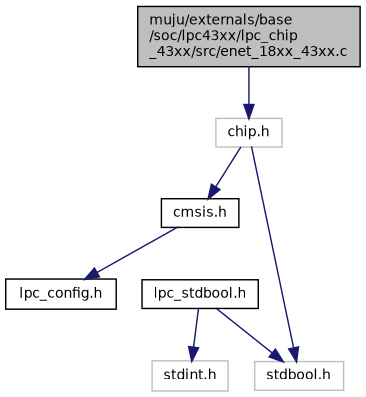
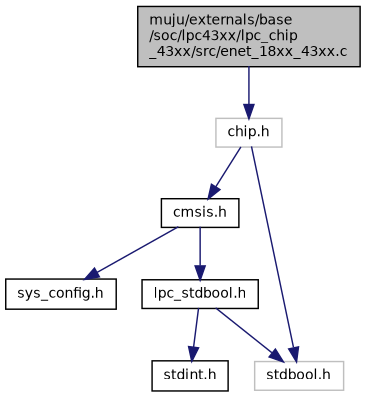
edge "cmsis.h" -> "lpc_stdbool.h": added
node "lpc_config.h": label "lpc_config.h" -> "sys_config.h"
node "stdint.h": color grey75 -> black
